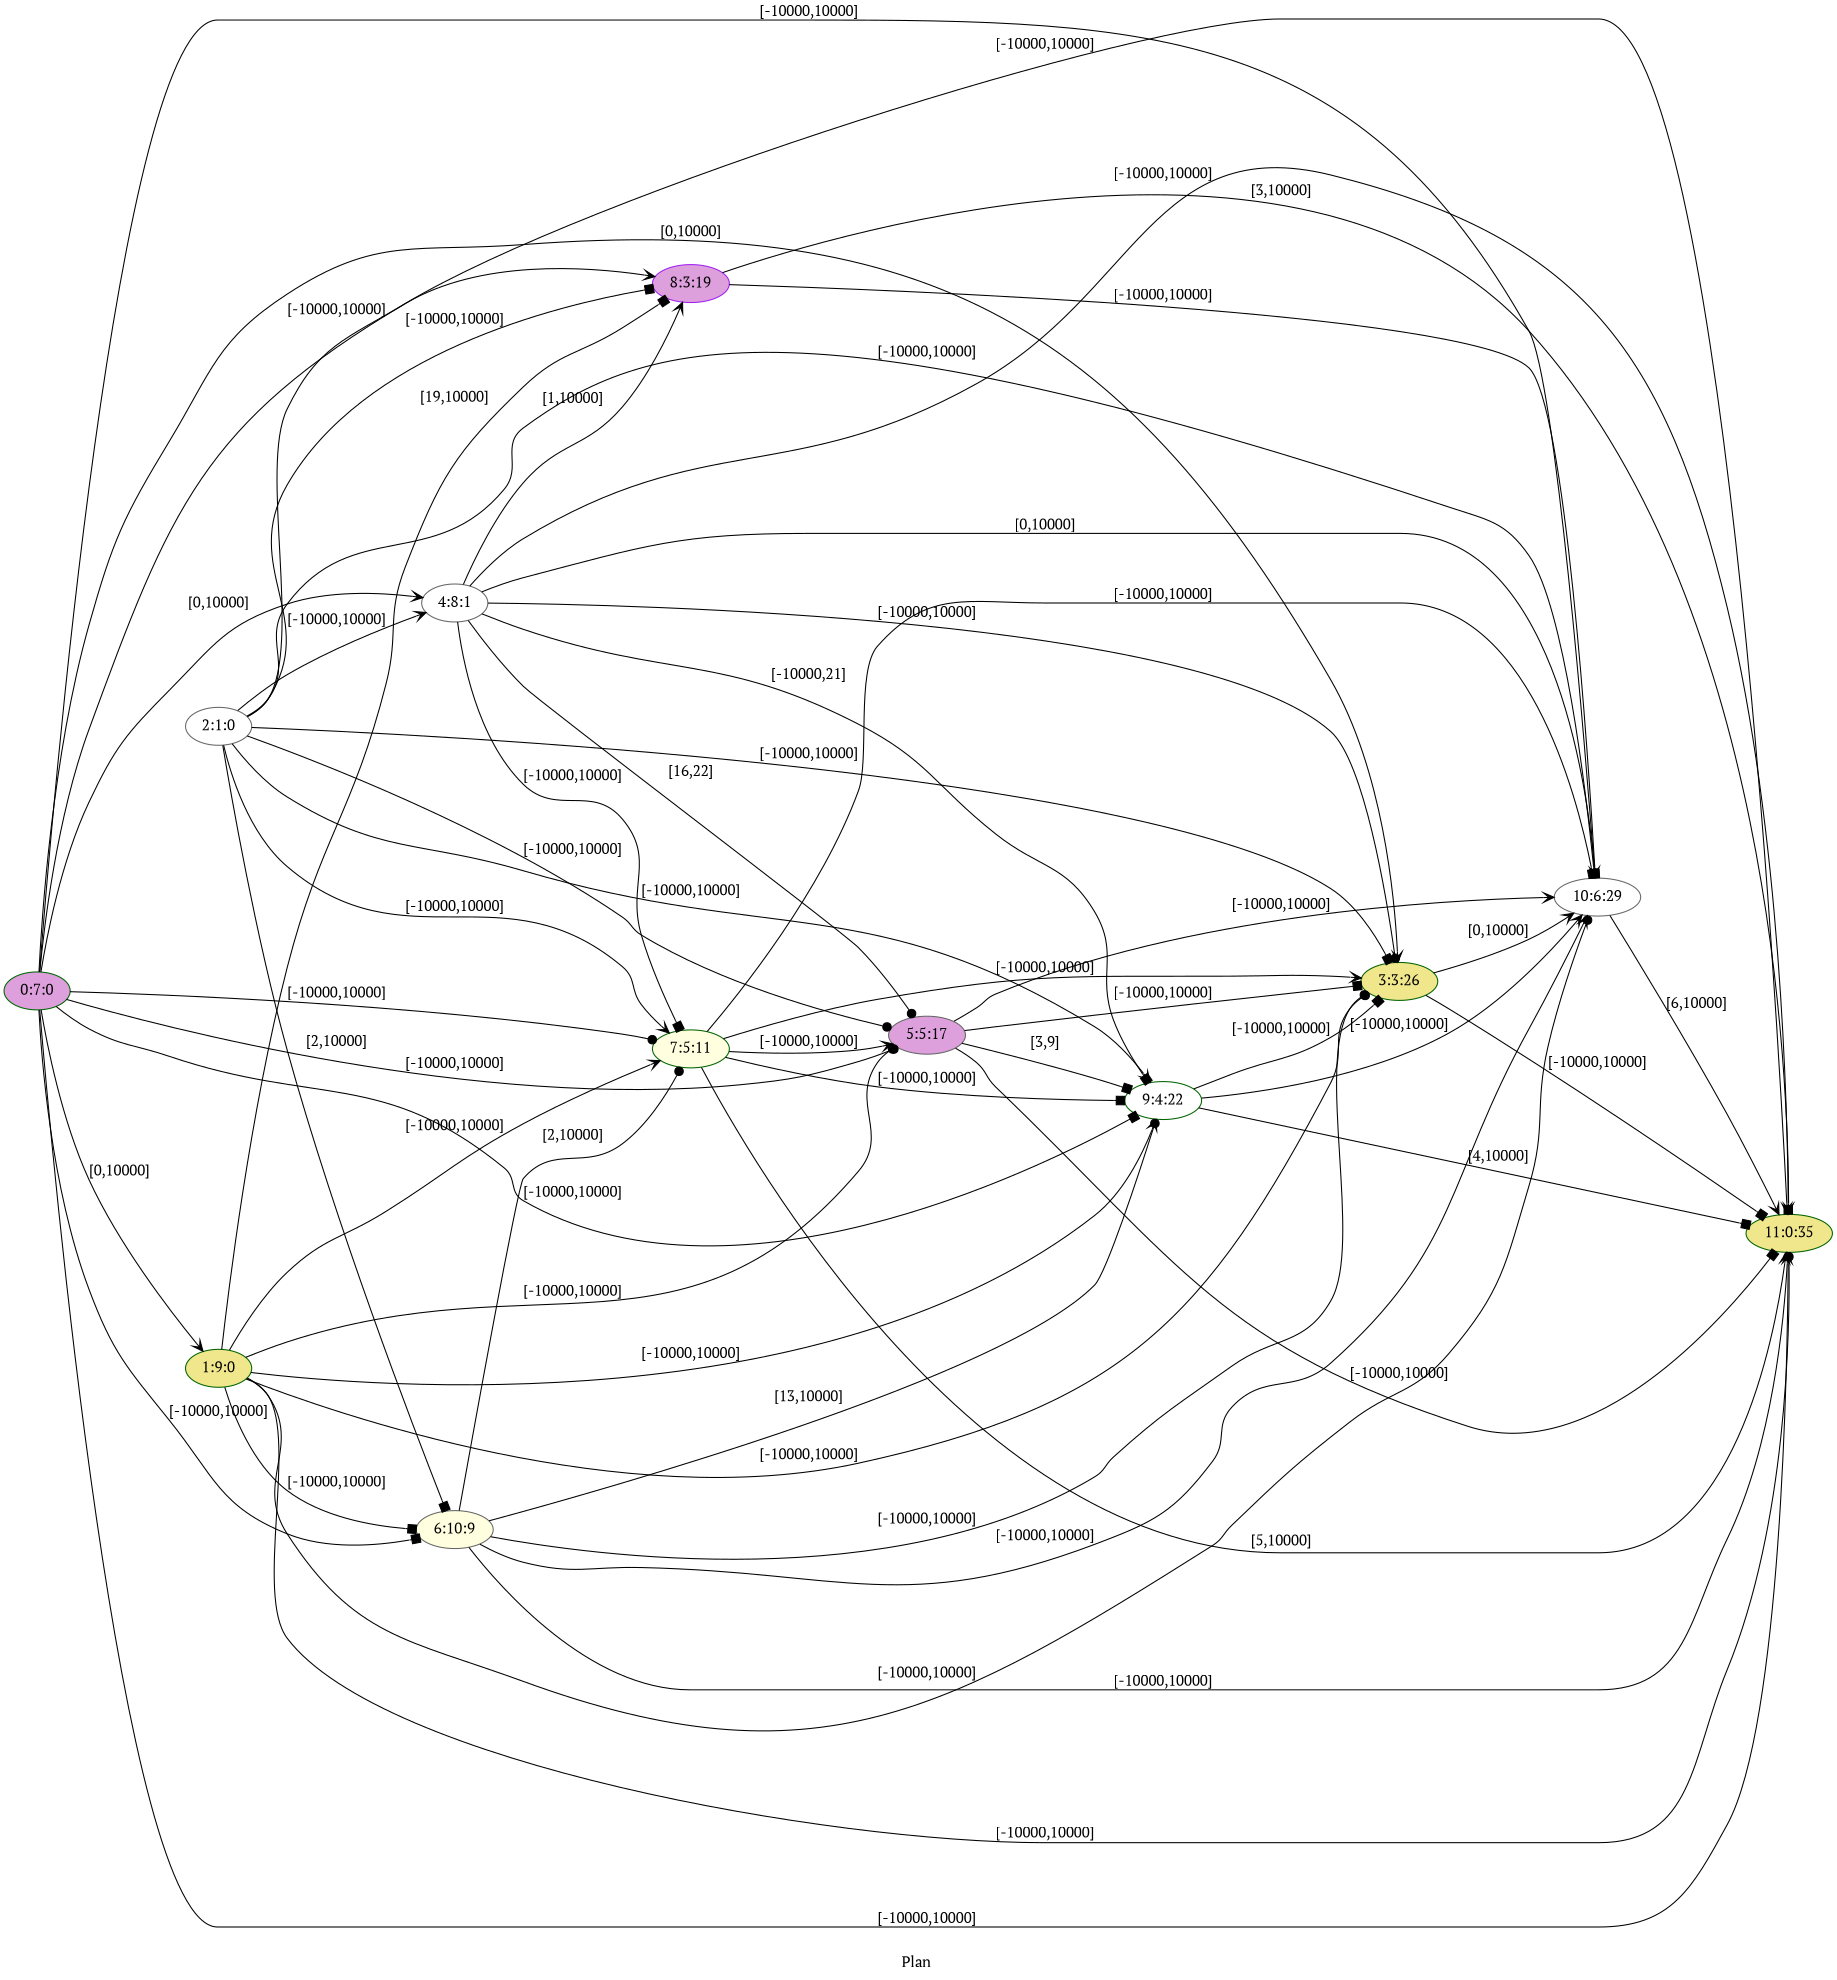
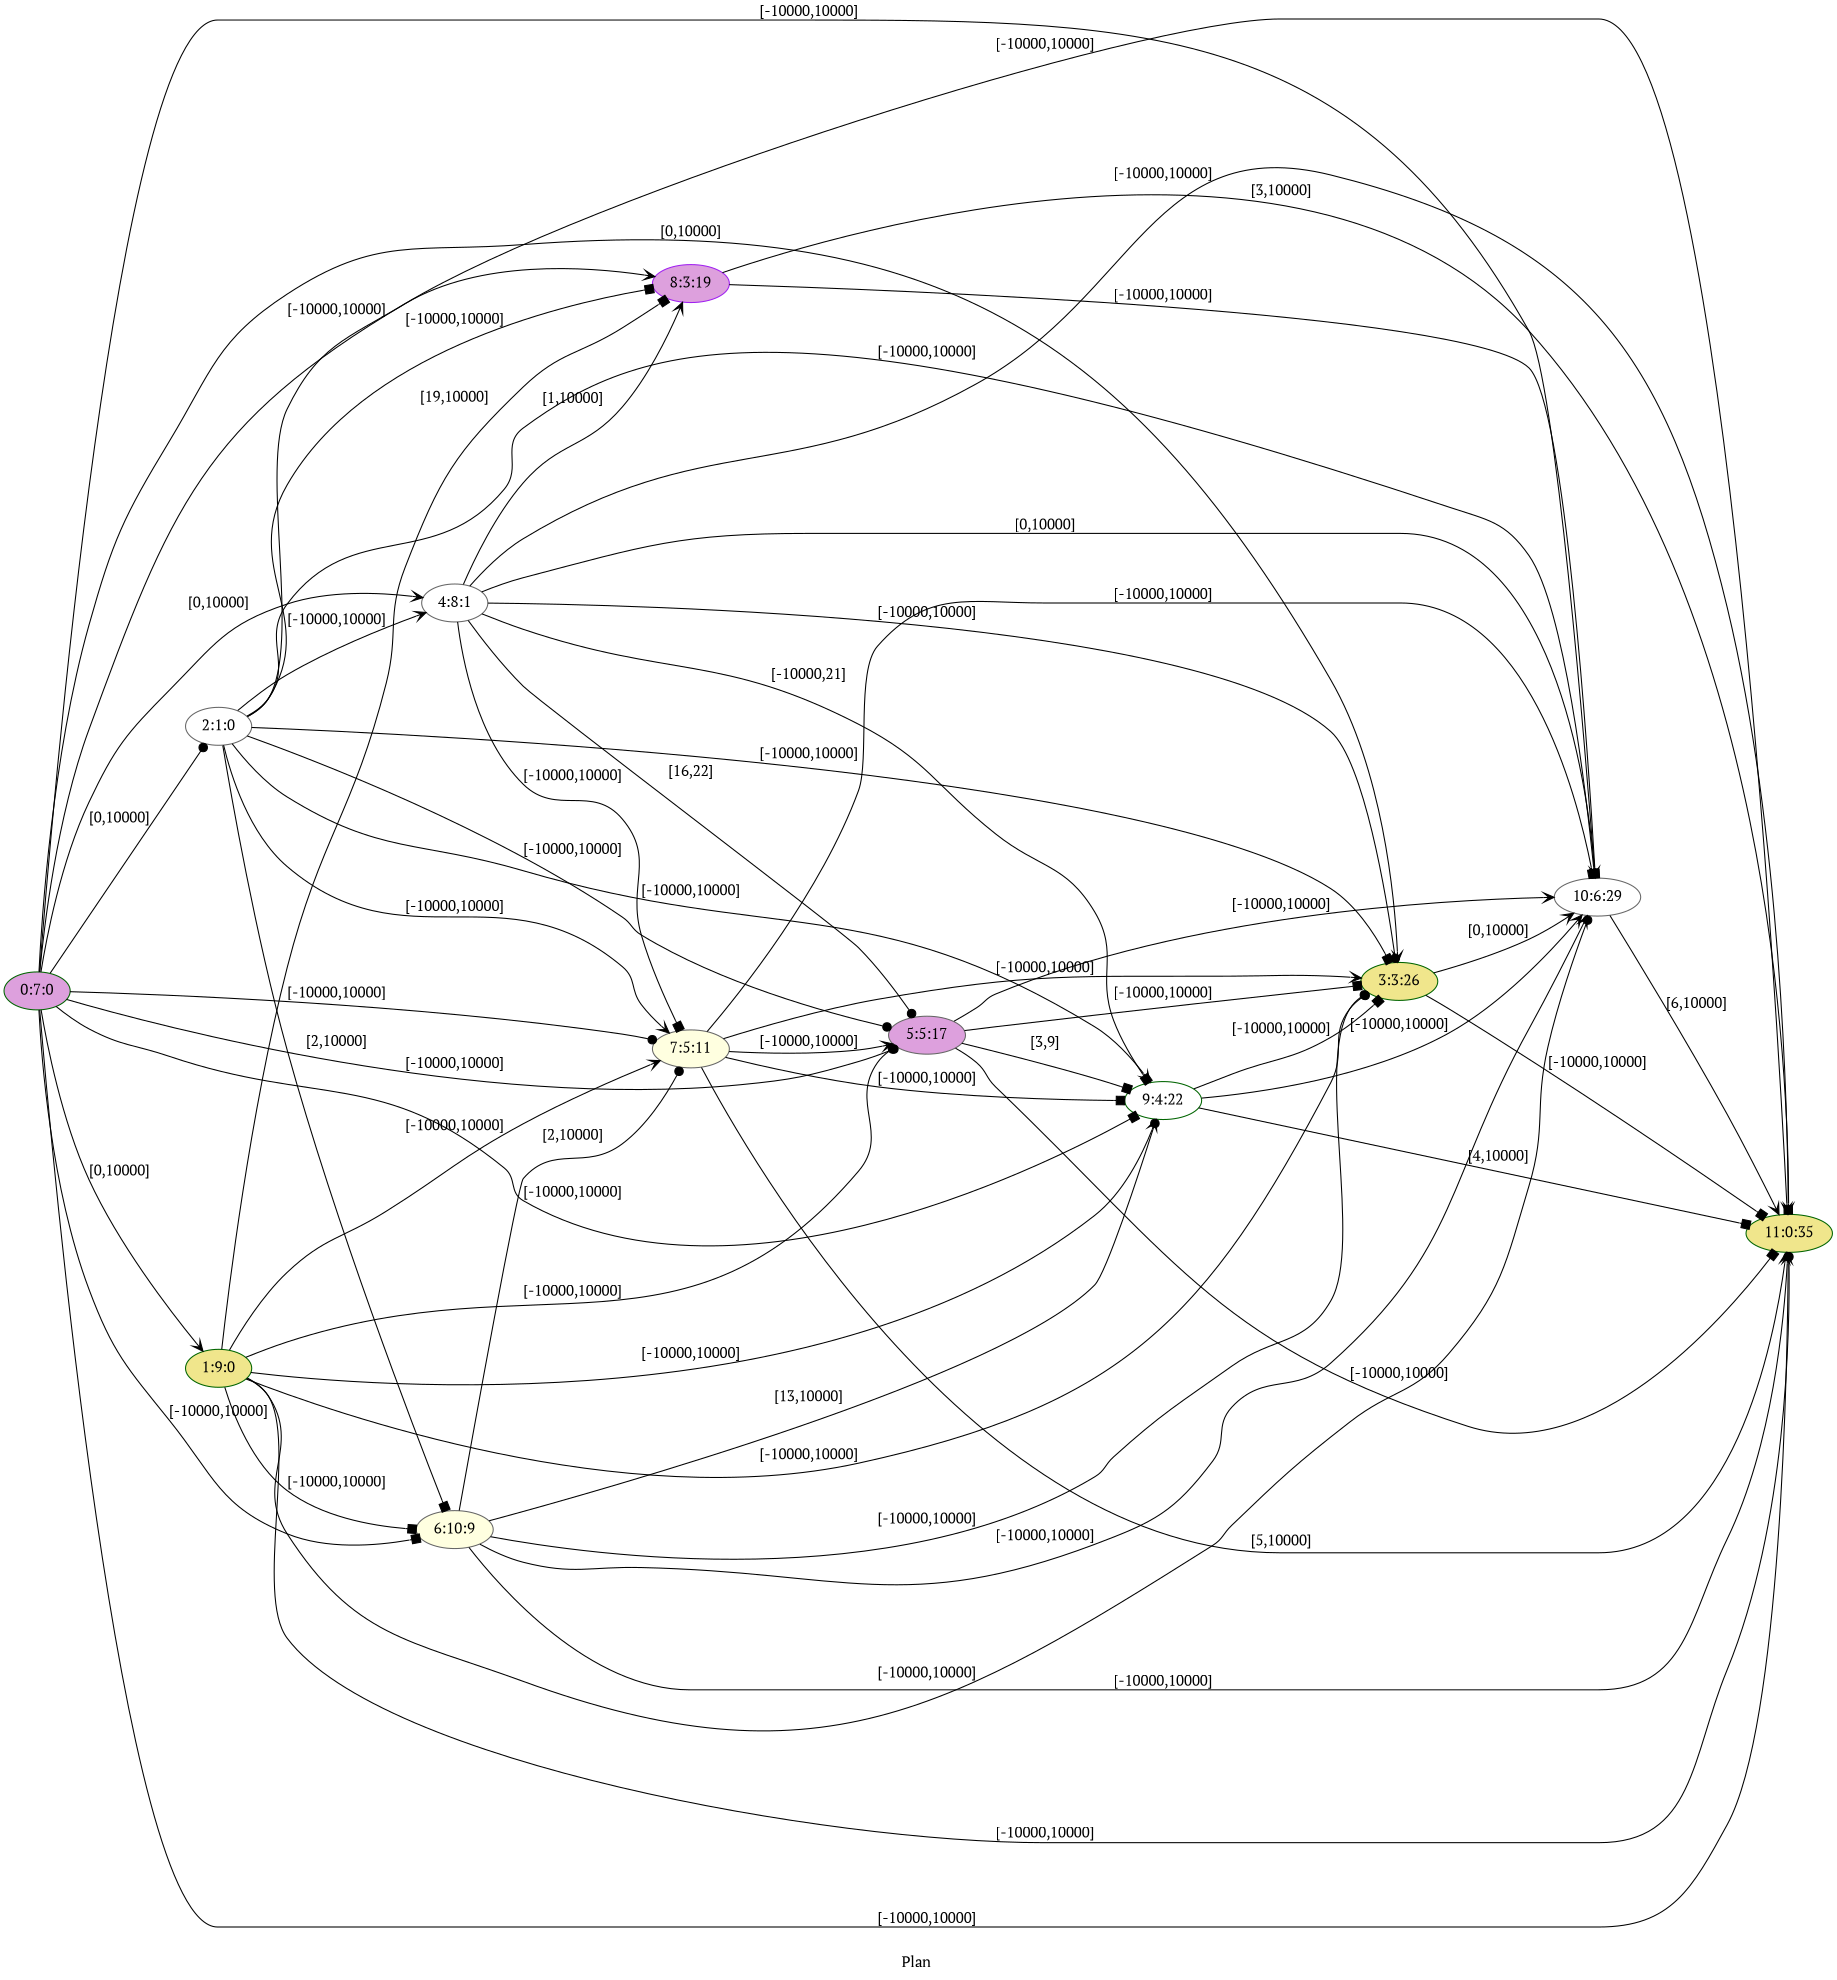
edge "0:7:0" -> "2:1:0": added, label "[0,10000]"
node "7:5:11": color darkgreen -> gray40
